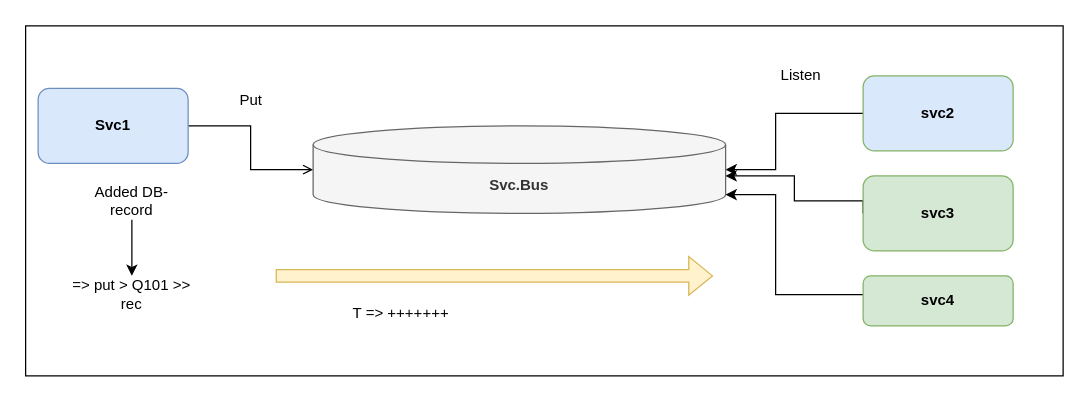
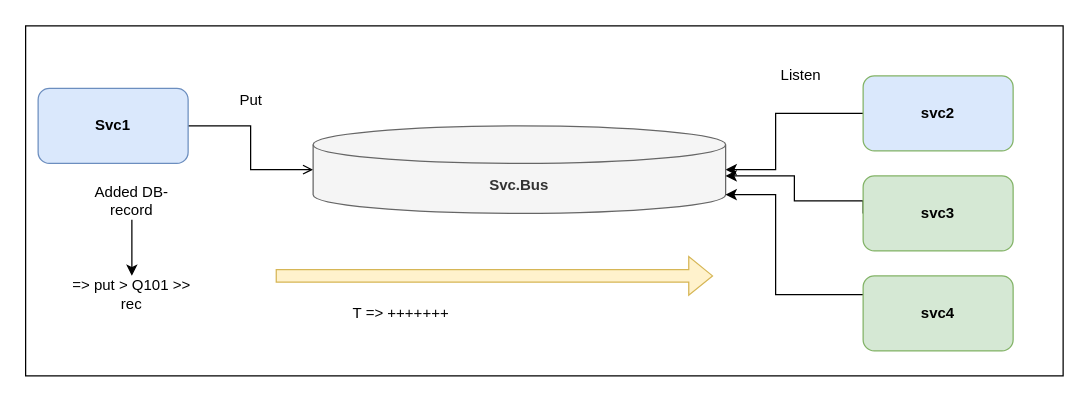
node "svc4": size 150x50 -> 150x75
